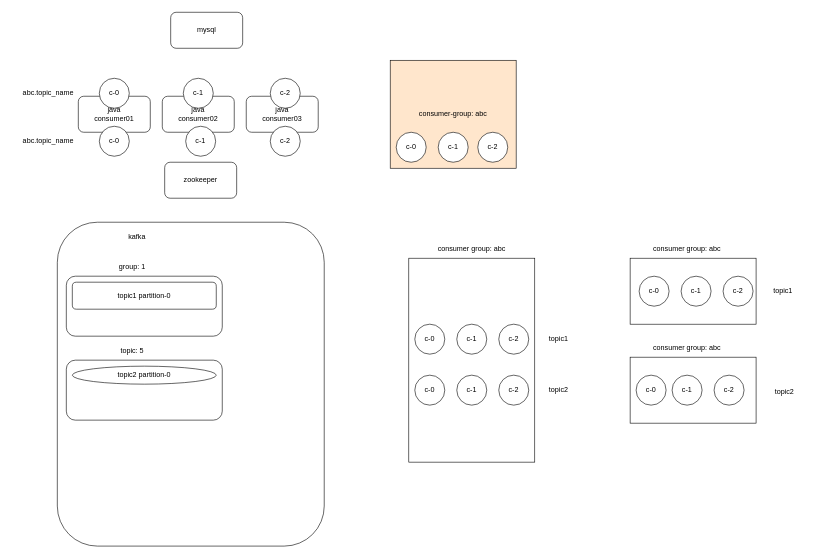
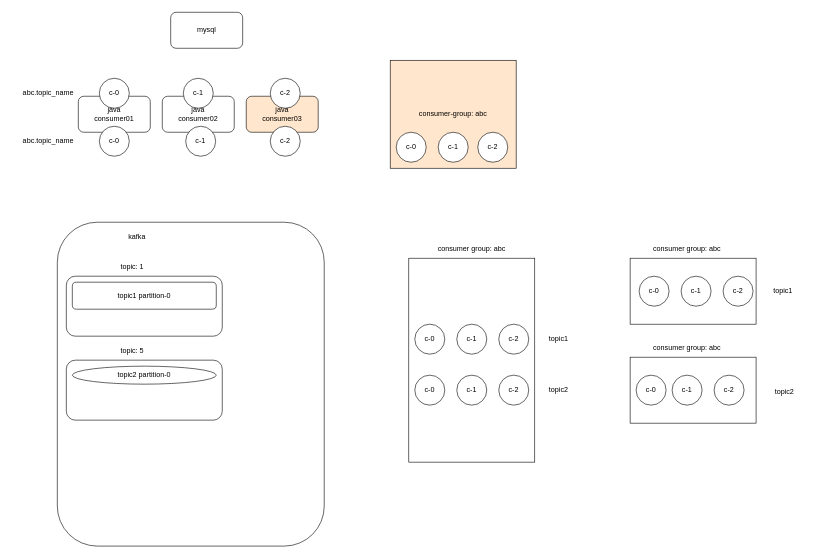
node "java consumer03": fillcolor #ffffff -> #ffe6cc
node "zookeeper": removed
node "group: 1": label "group: 1" -> "topic: 1"
